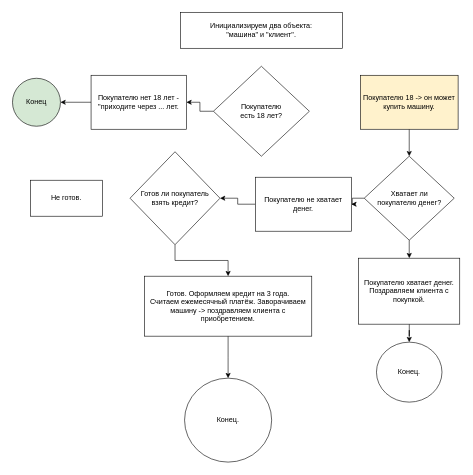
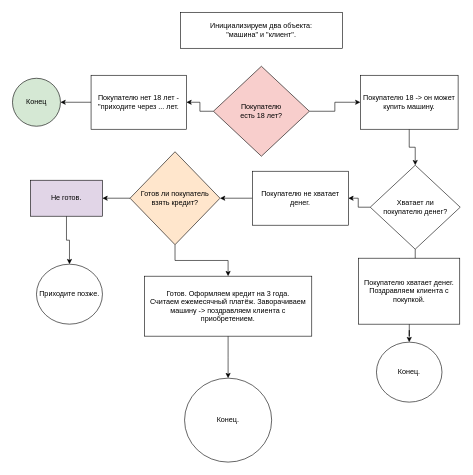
edge "Покупателю есть 18 лет?" -> "Покупателю 18 -> он может купить машину.": added
node "Покупателю 18 -> он может купить машину.": fillcolor #fff2cc -> #ffffff
node "Покупателю есть 18 лет?": fillcolor #ffffff -> #f8cecc
node "Не готов.": fillcolor #ffffff -> #e1d5e7
edge "Готов ли покупатель взять кредит?" -> "Не готов.": added
node "Готов ли покупатель взять кредит?": fillcolor #ffffff -> #ffe6cc
node "Хватает ли покупателю денег?": moved (409, 198) -> (415, 207)
node "Покупателю не хватает денег.": moved (303, 204) -> (300, 198)
edge "Не готов." -> "Приходите позже.": added
node "Приходите позже.": added
